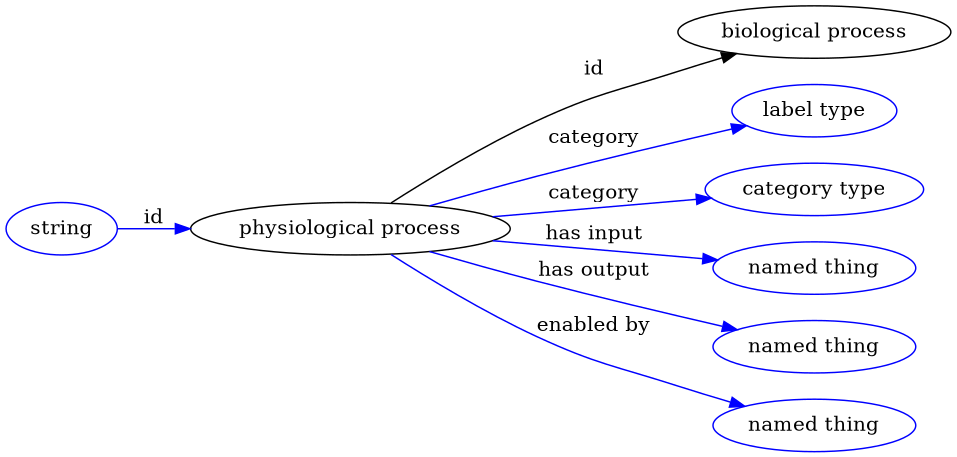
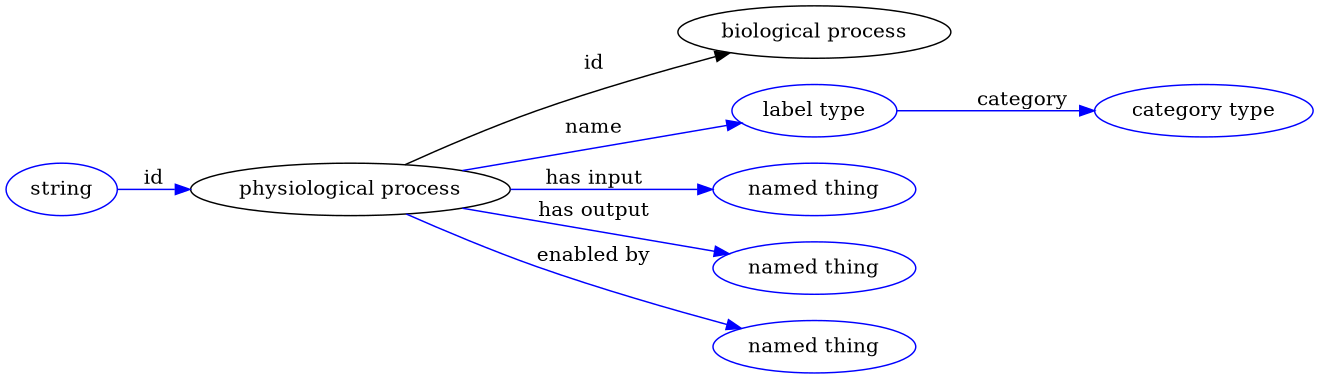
edge "physiological process" -> "label type": label "category" -> "name"
edge "physiological process" -> "category type": now "label type" -> "category type"
